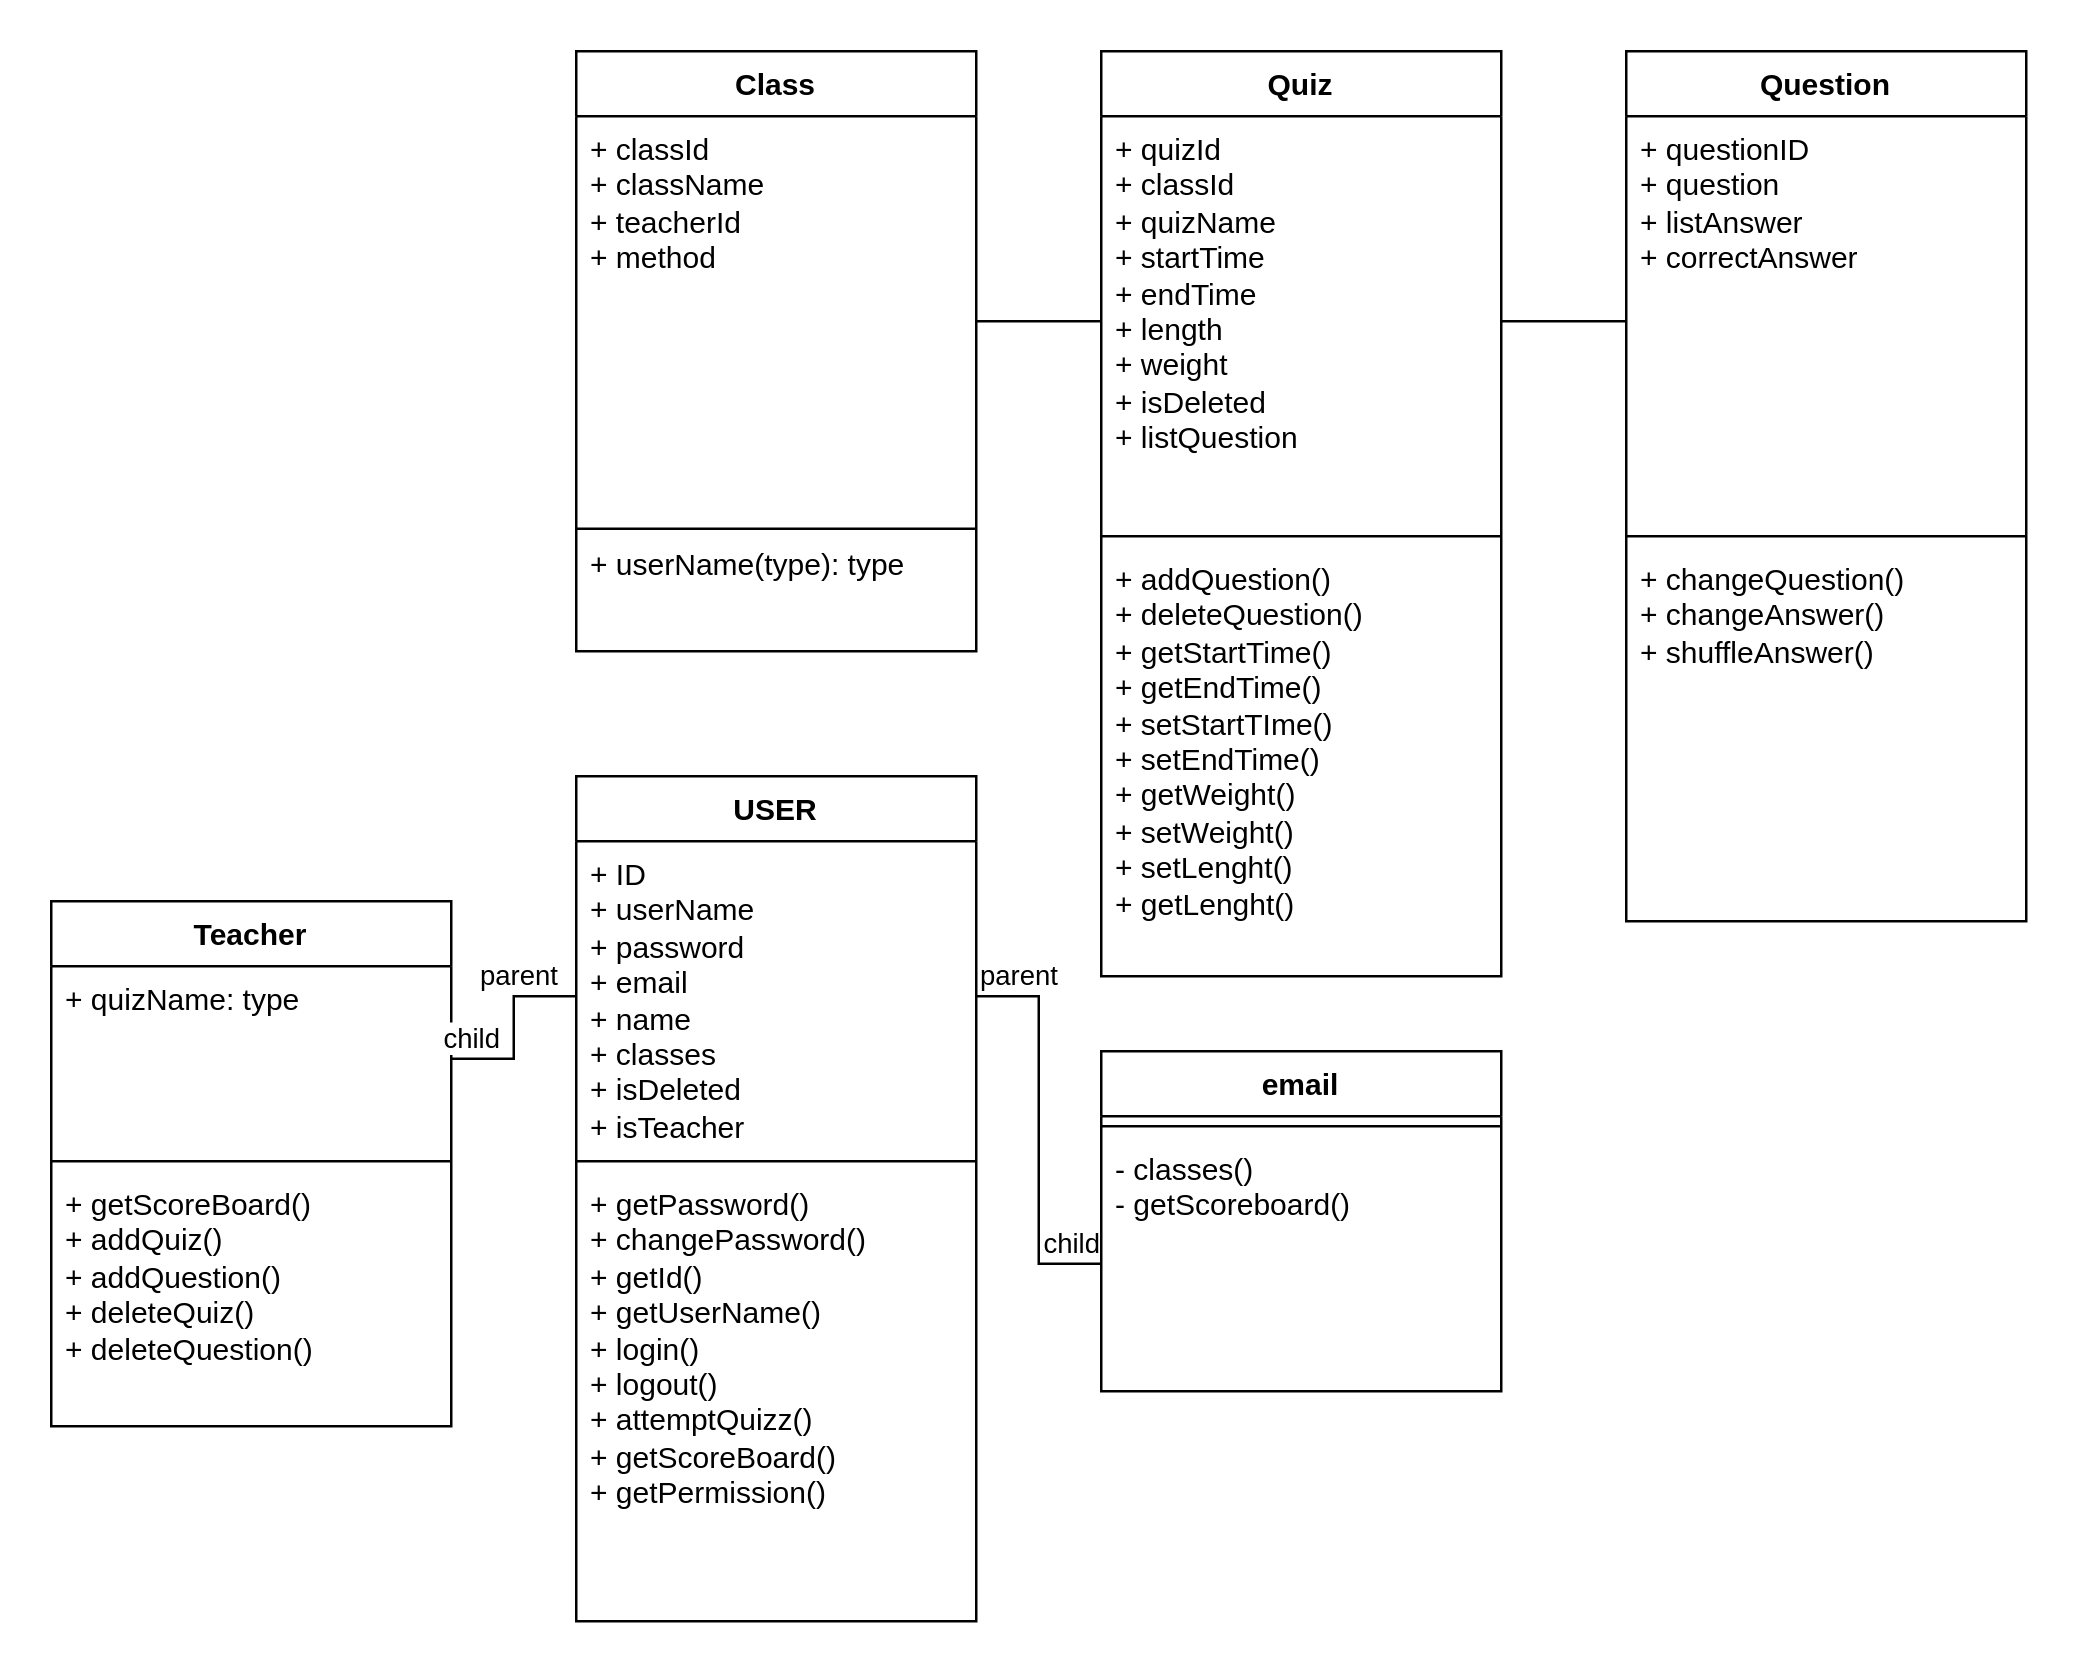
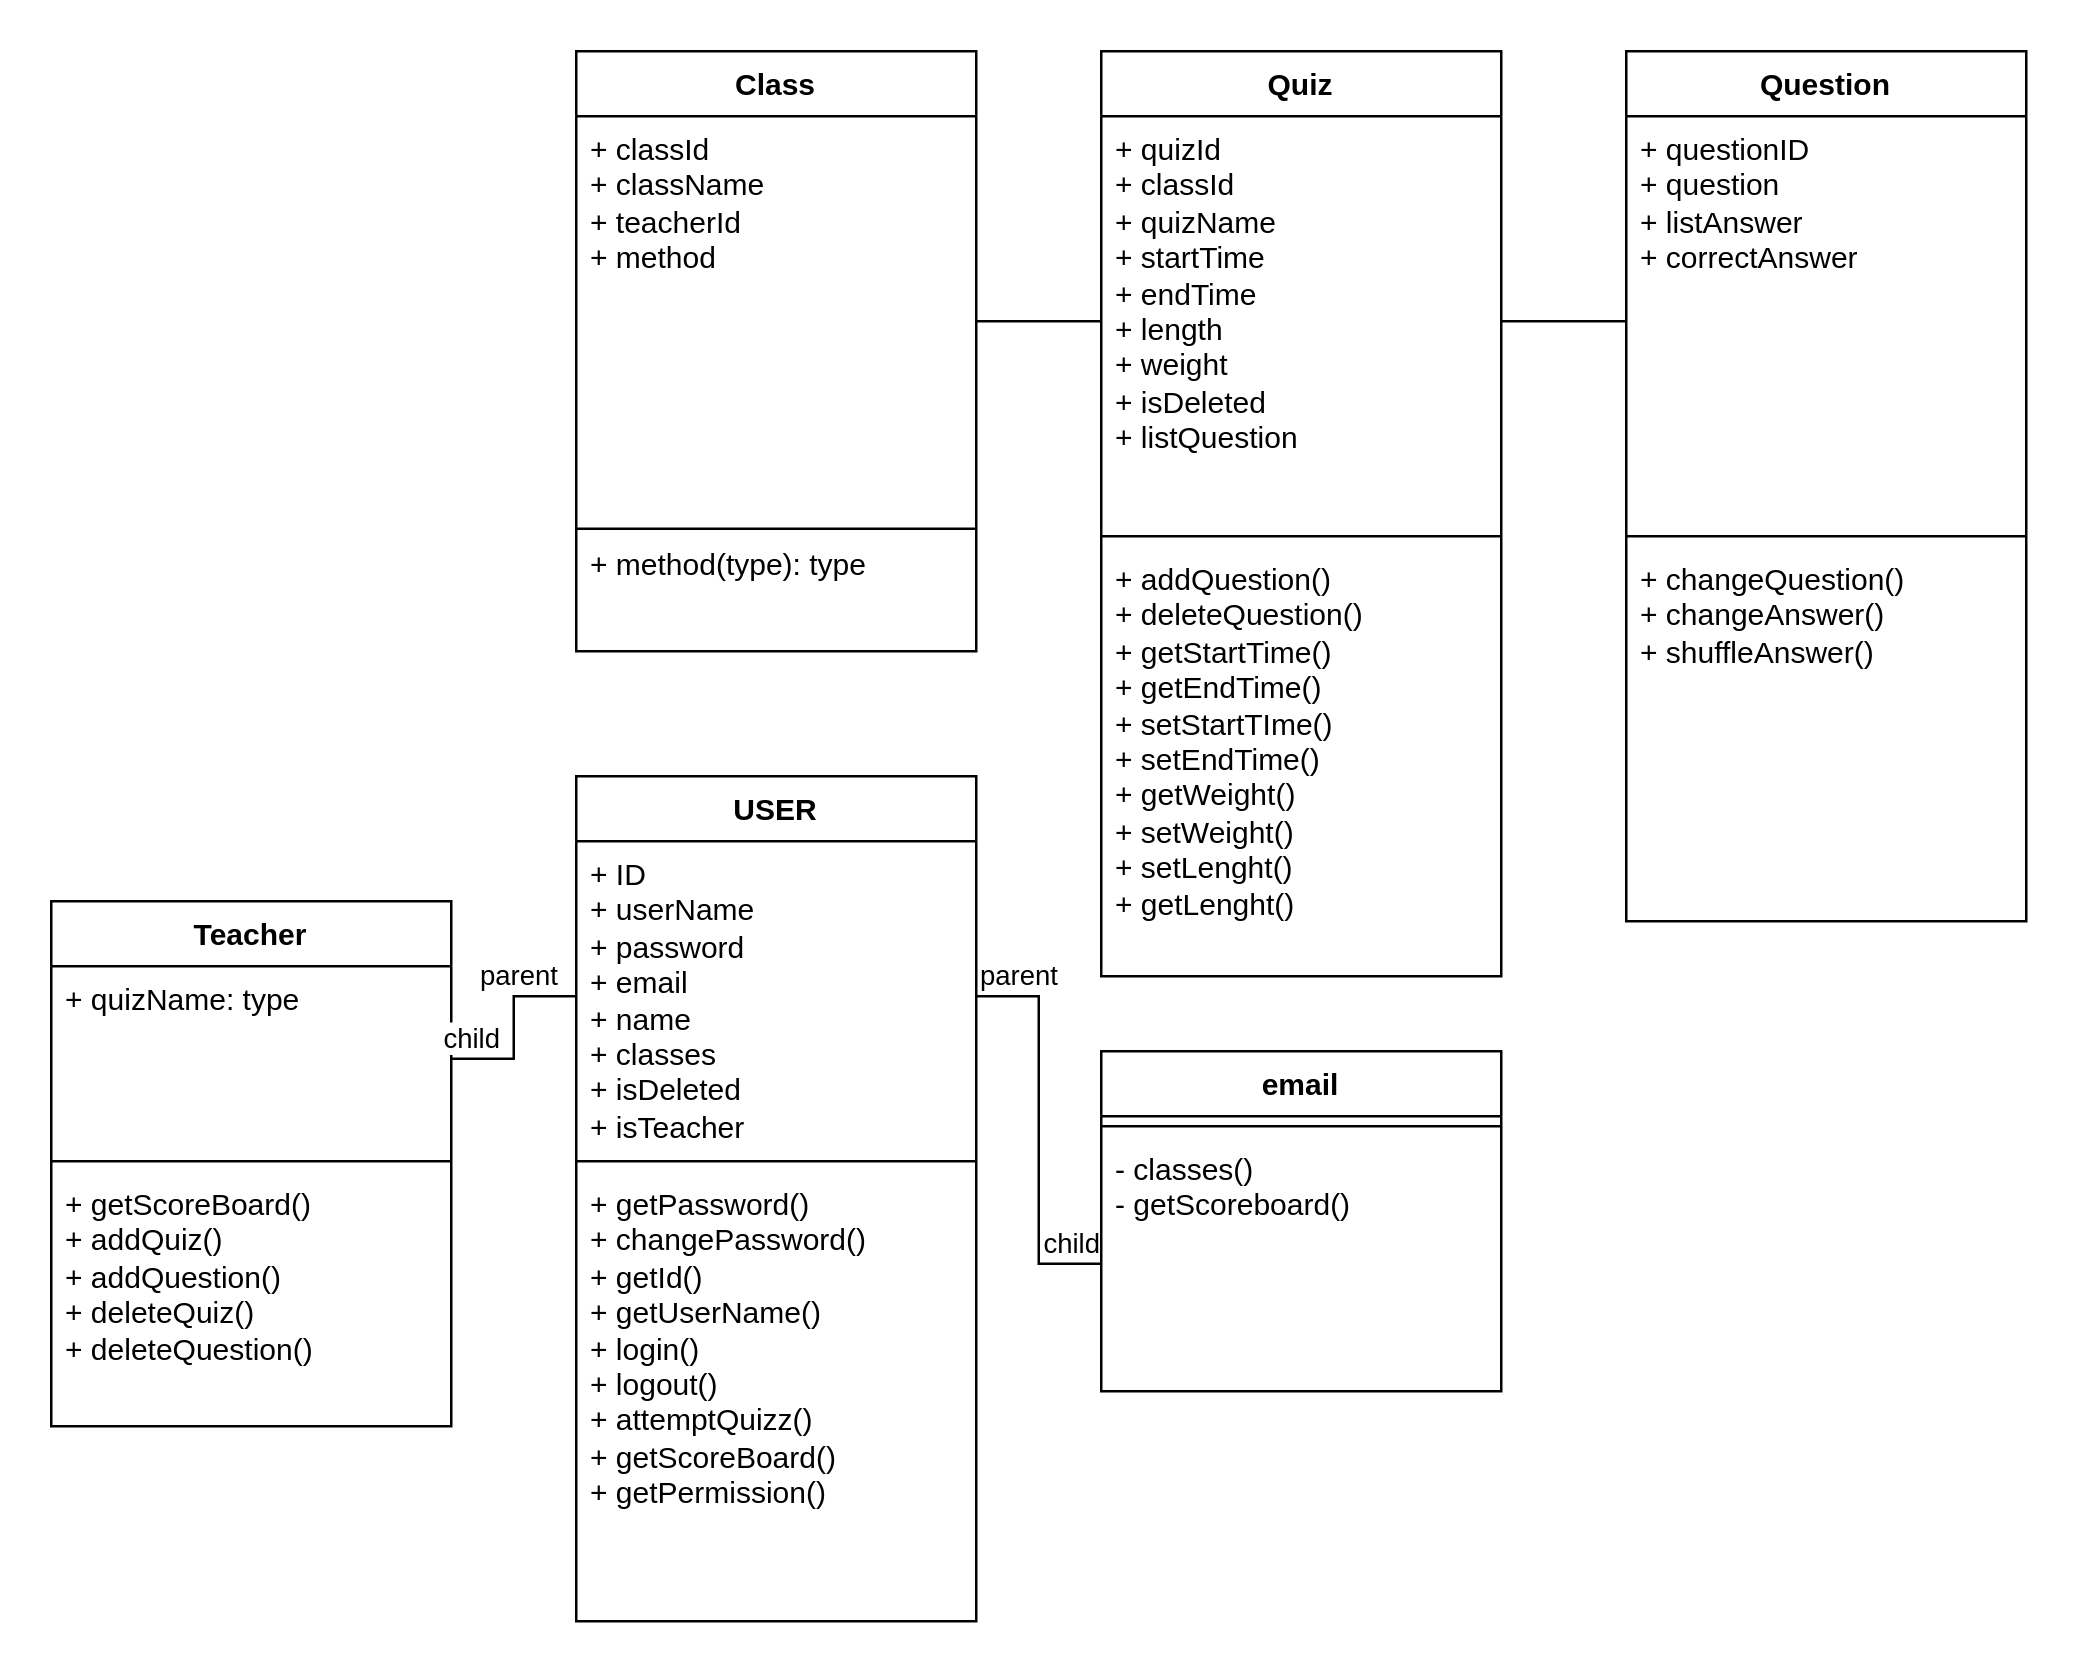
node "+ userName(type): type": label "+ userName(type): type" -> "+ method(type): type"
